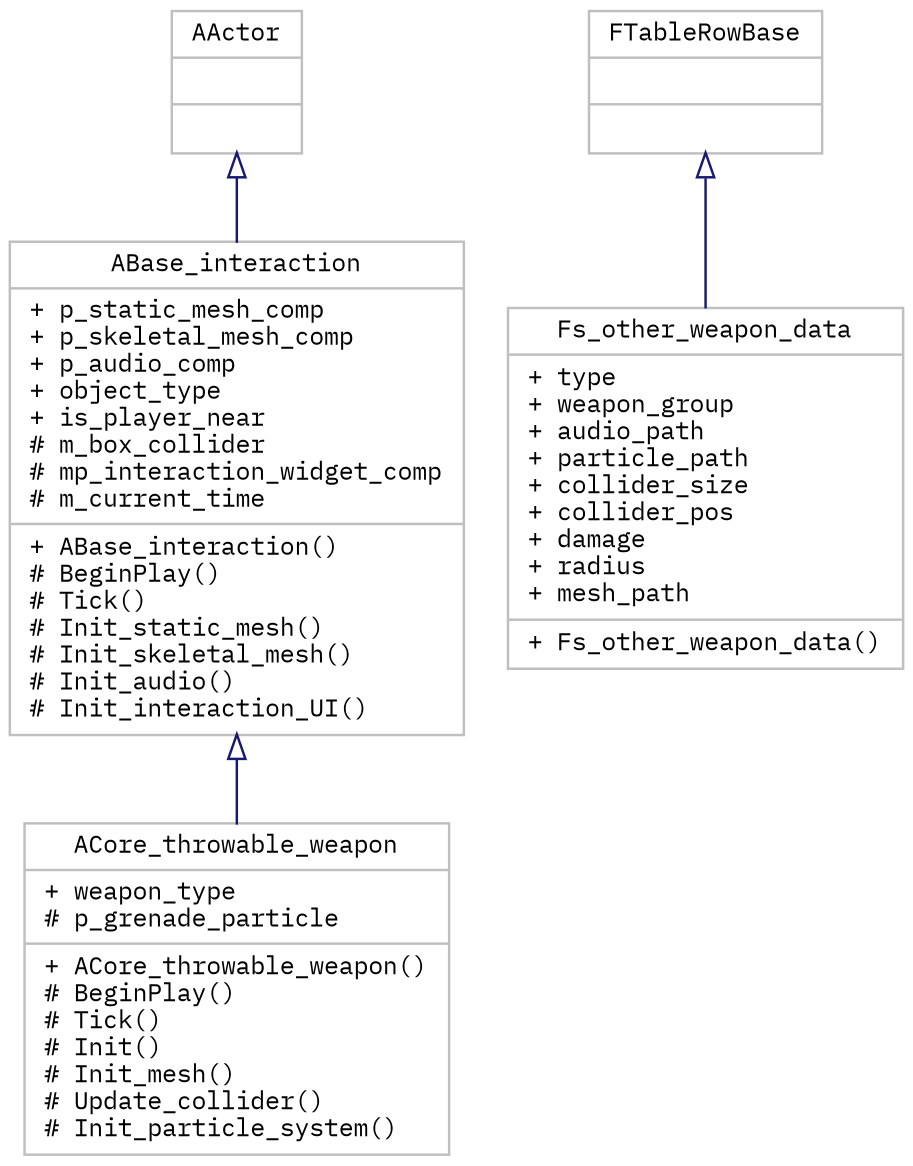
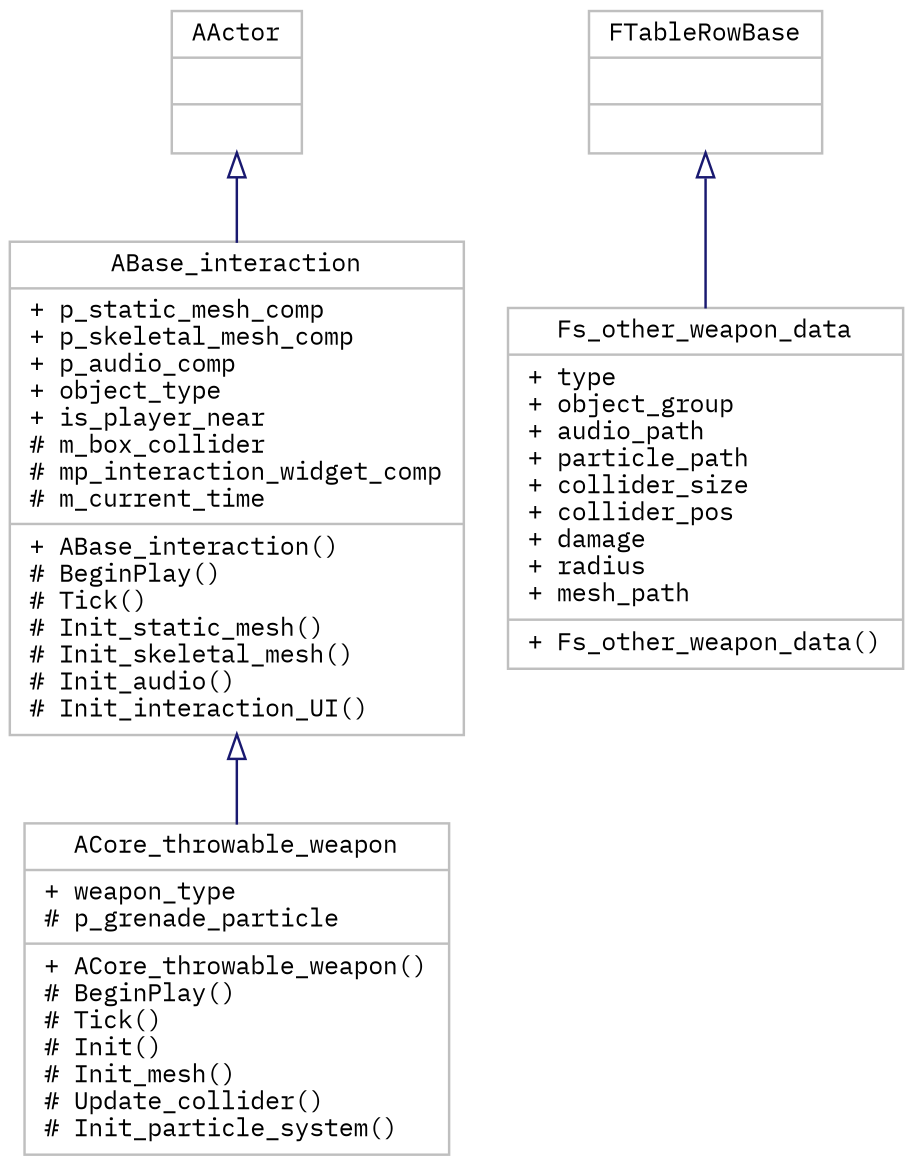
node "Fs_other_weapon_data": text "+ weapon_group" -> "+ object_group"
